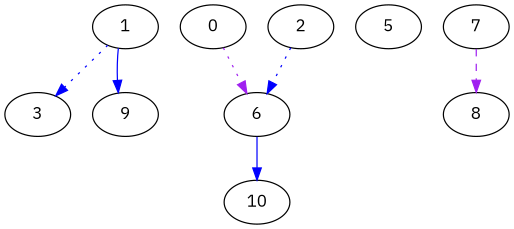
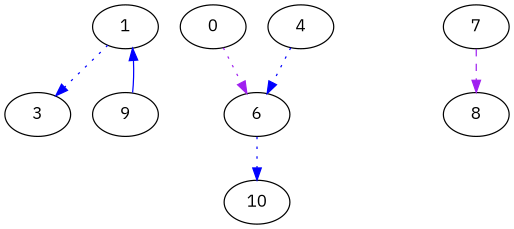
node "2": label "2" -> "4"
node "5": removed
edge "1" -> "9": reversed
edge "6" -> "10": style solid -> dotted
